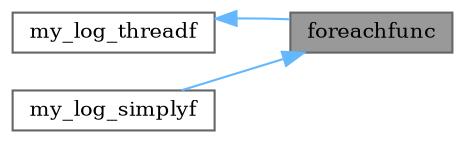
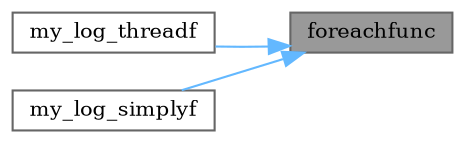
edge "foreachfunc" -> "my_log_threadf": reversed
